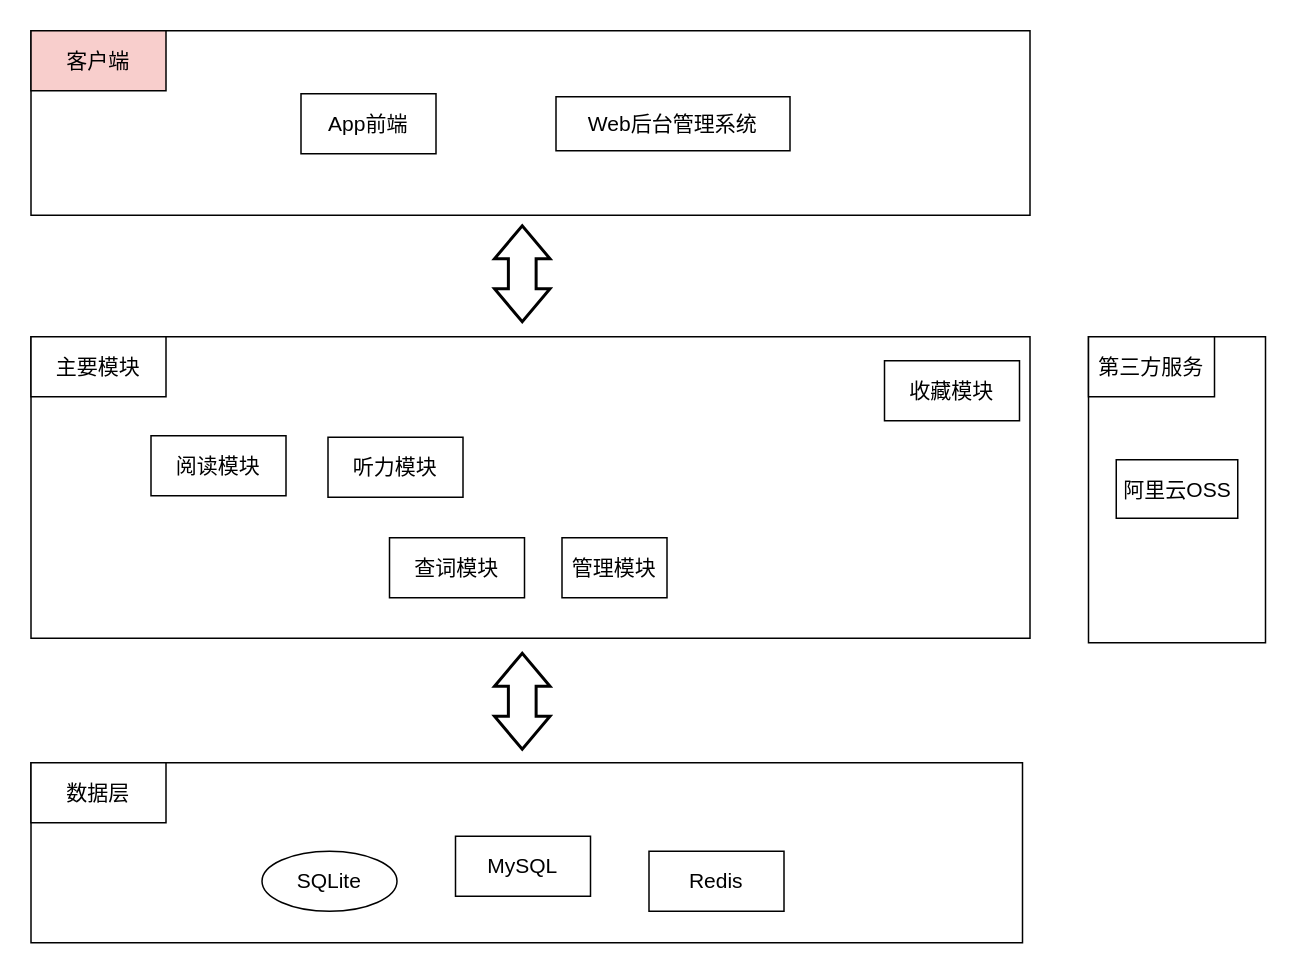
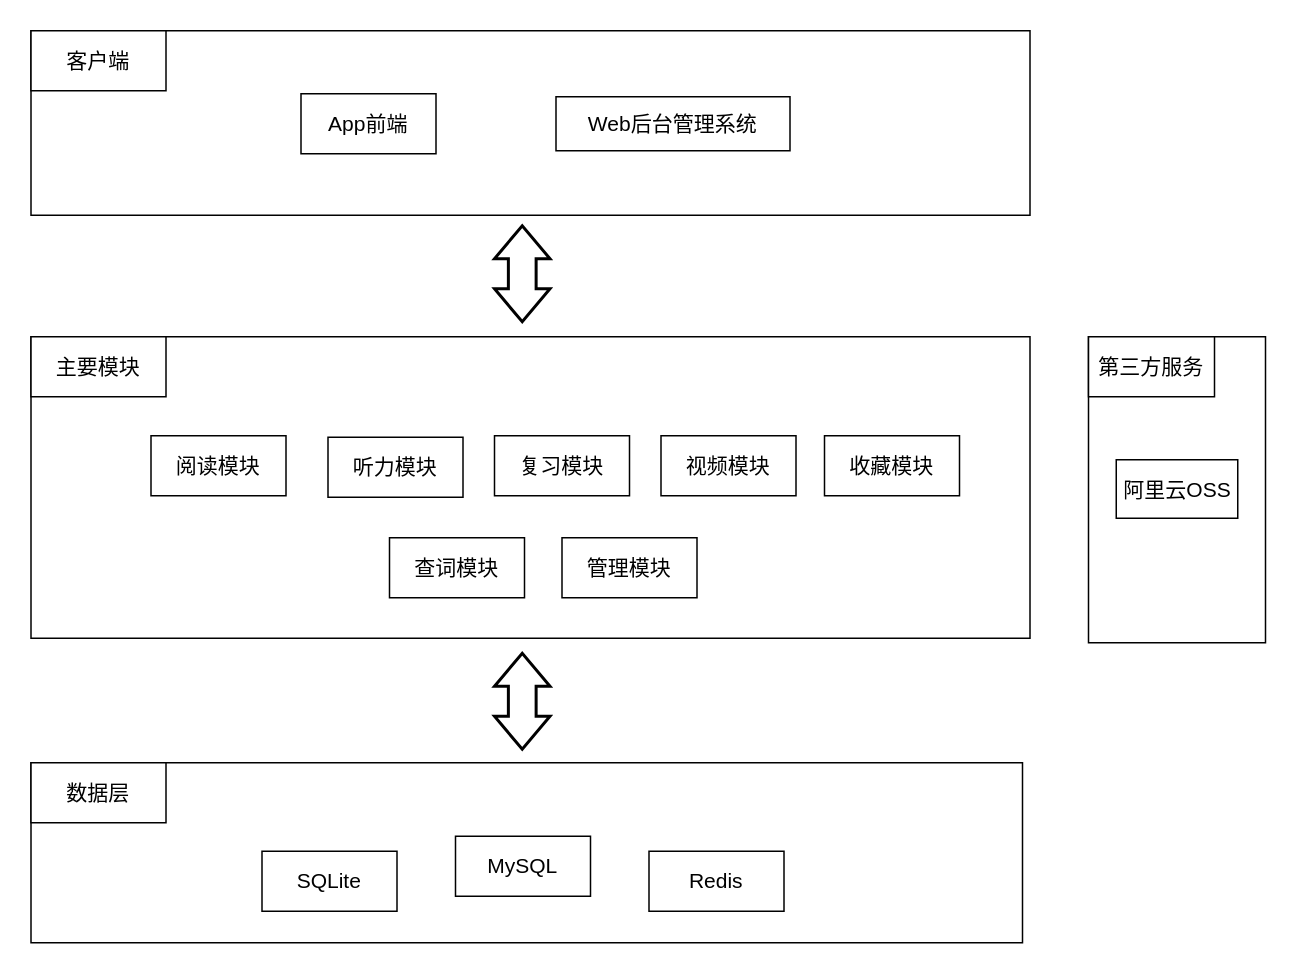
node "客户端": fillcolor #f8cecc -> #ffffff
node "收藏模块": moved (952, 391) -> (892, 466)
node "复习模块": added
node "视频模块": added
node "管理模块": size 105x60 -> 135x60
node "SQLite": shape ellipse -> rectangle
